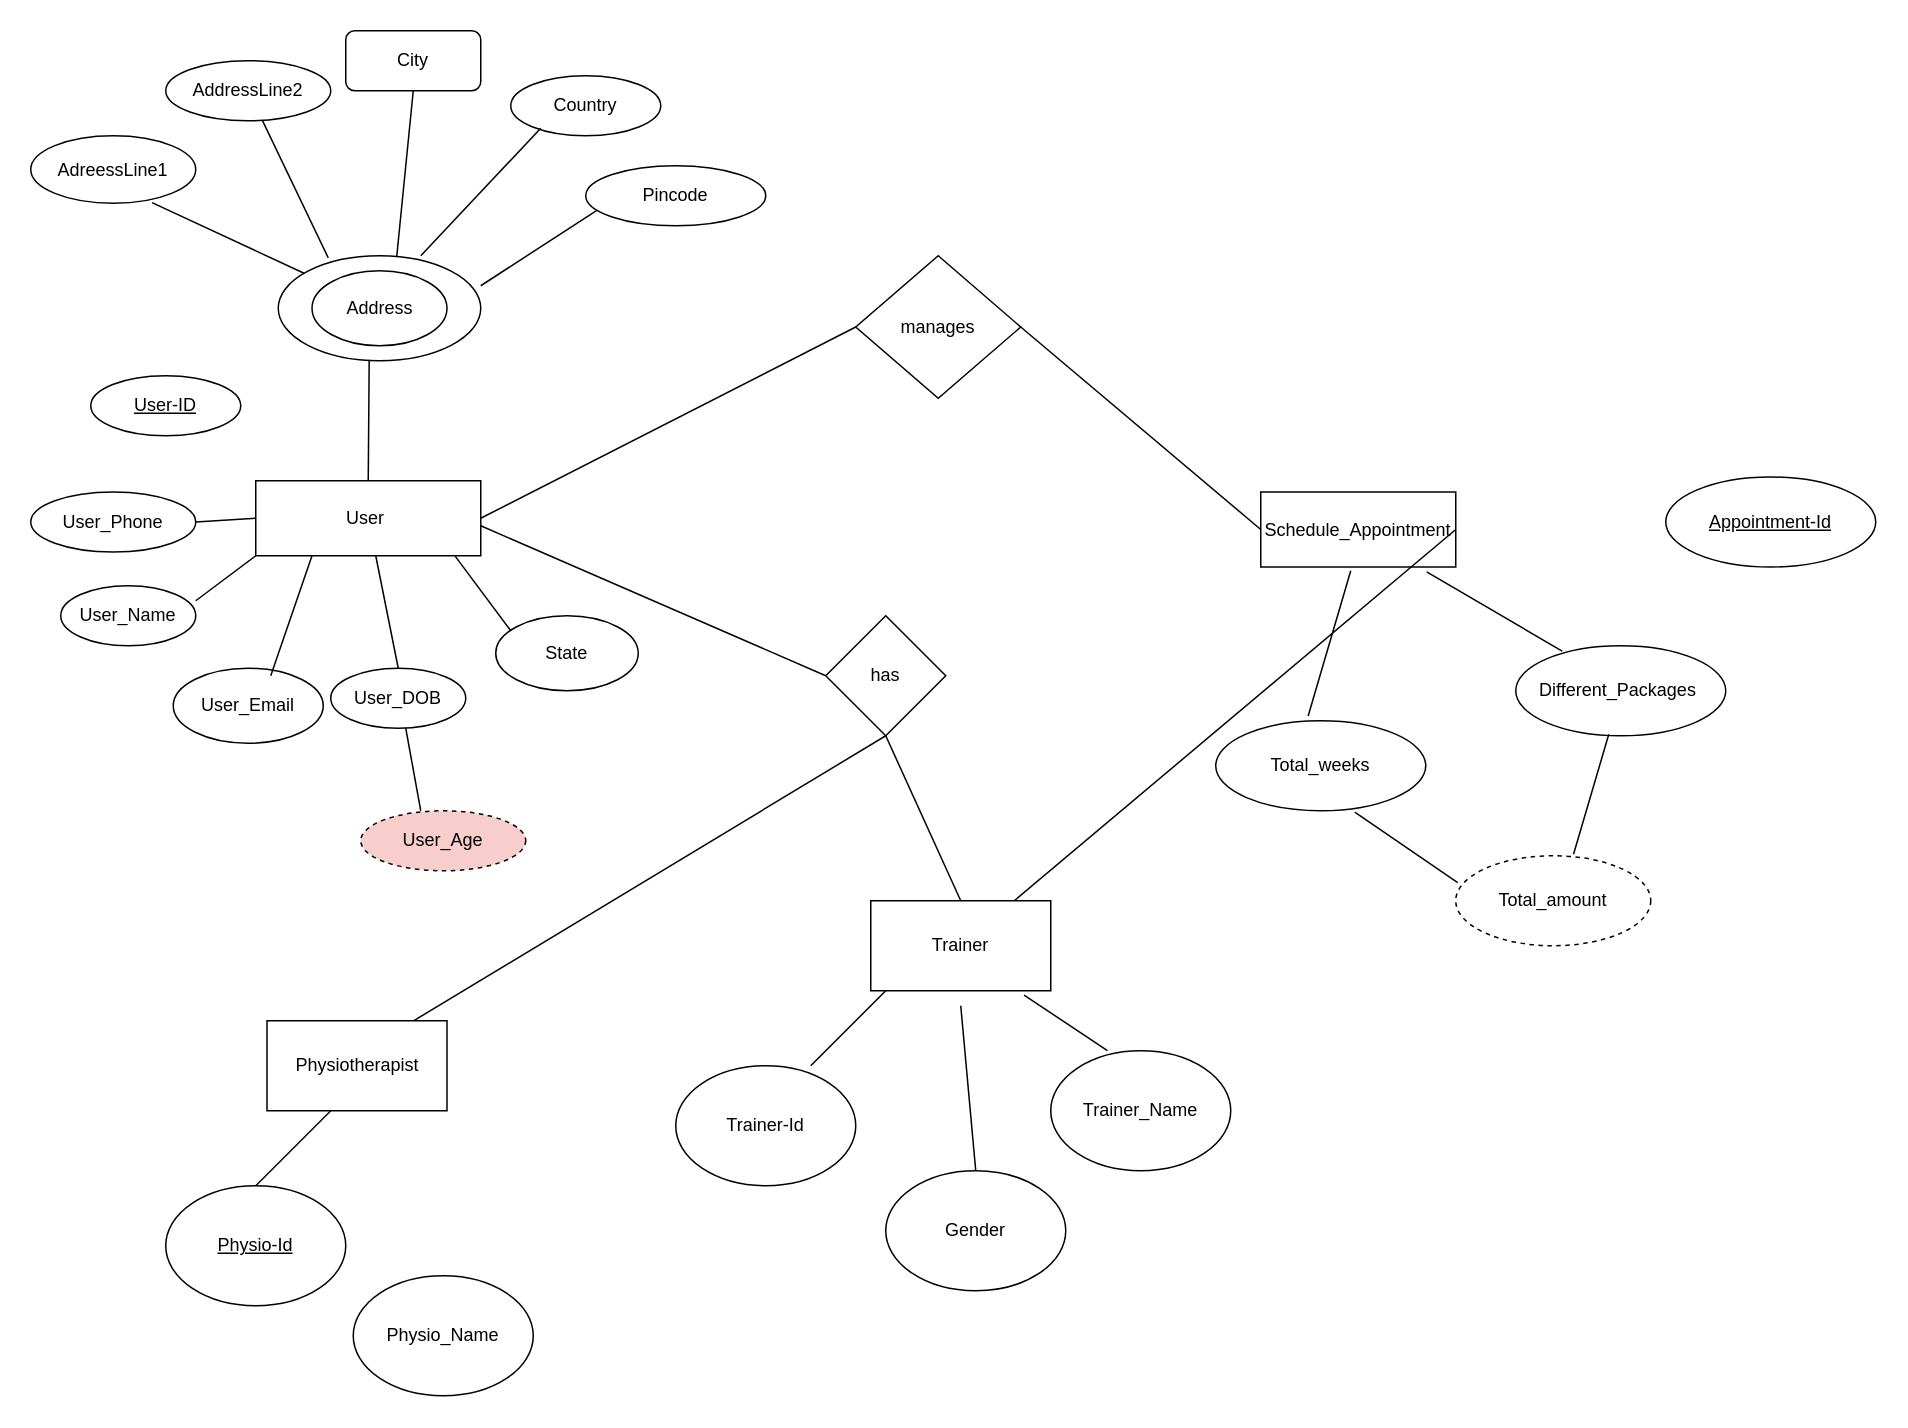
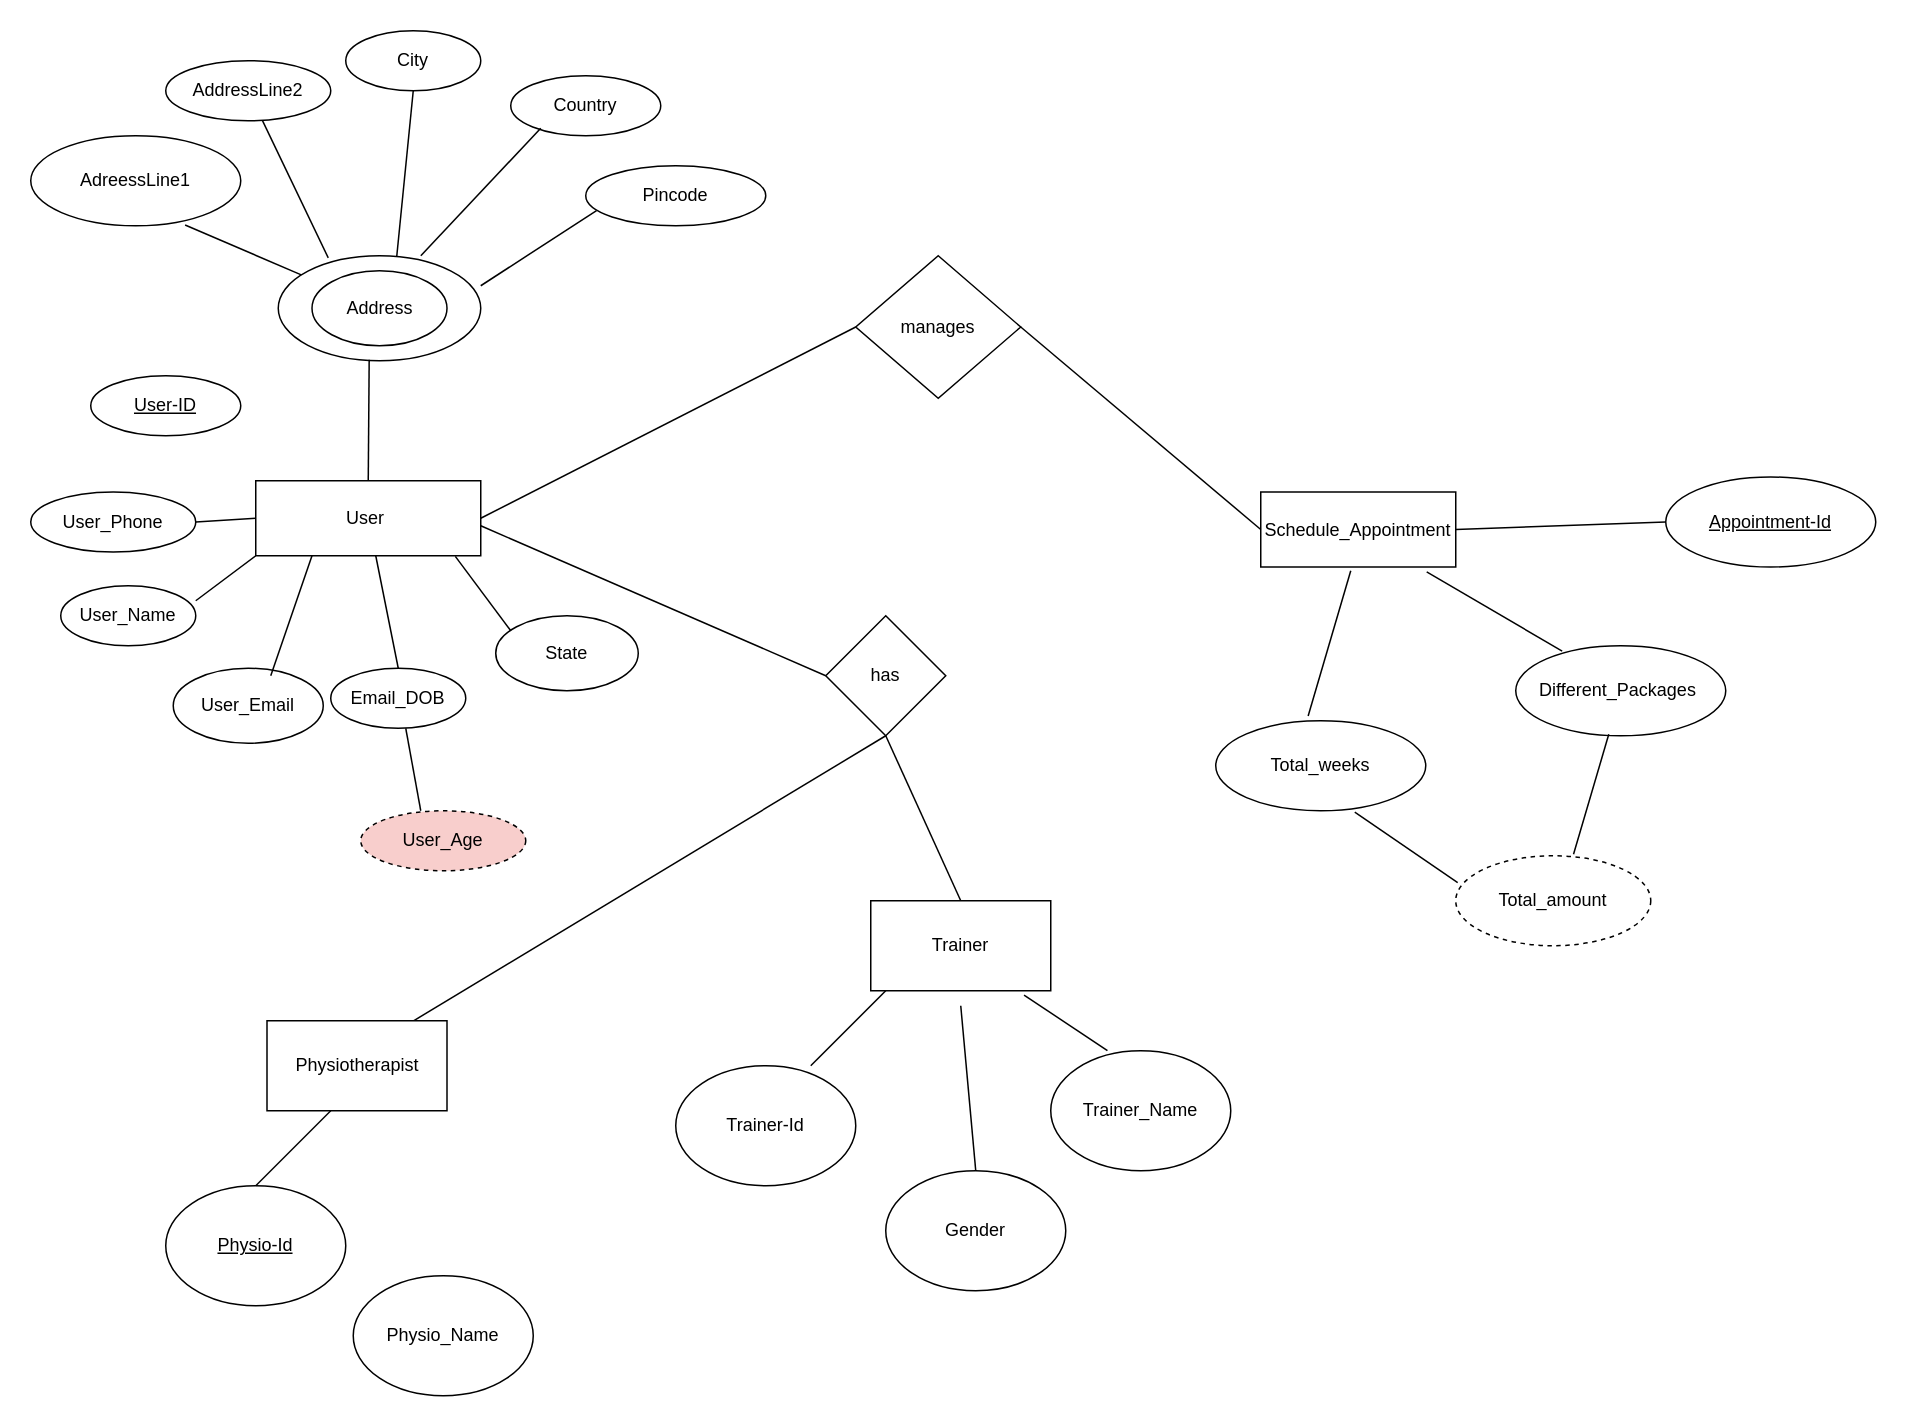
node "City": shape rounded rectangle -> ellipse
node "AdreessLine1": size 165x68 -> 210x90
node "User_DOB": label "User_DOB" -> "Email_DOB"
edge "Schedule_Appointment" -- "Trainer": now "Schedule_Appointment" -- "Appointment-Id"
